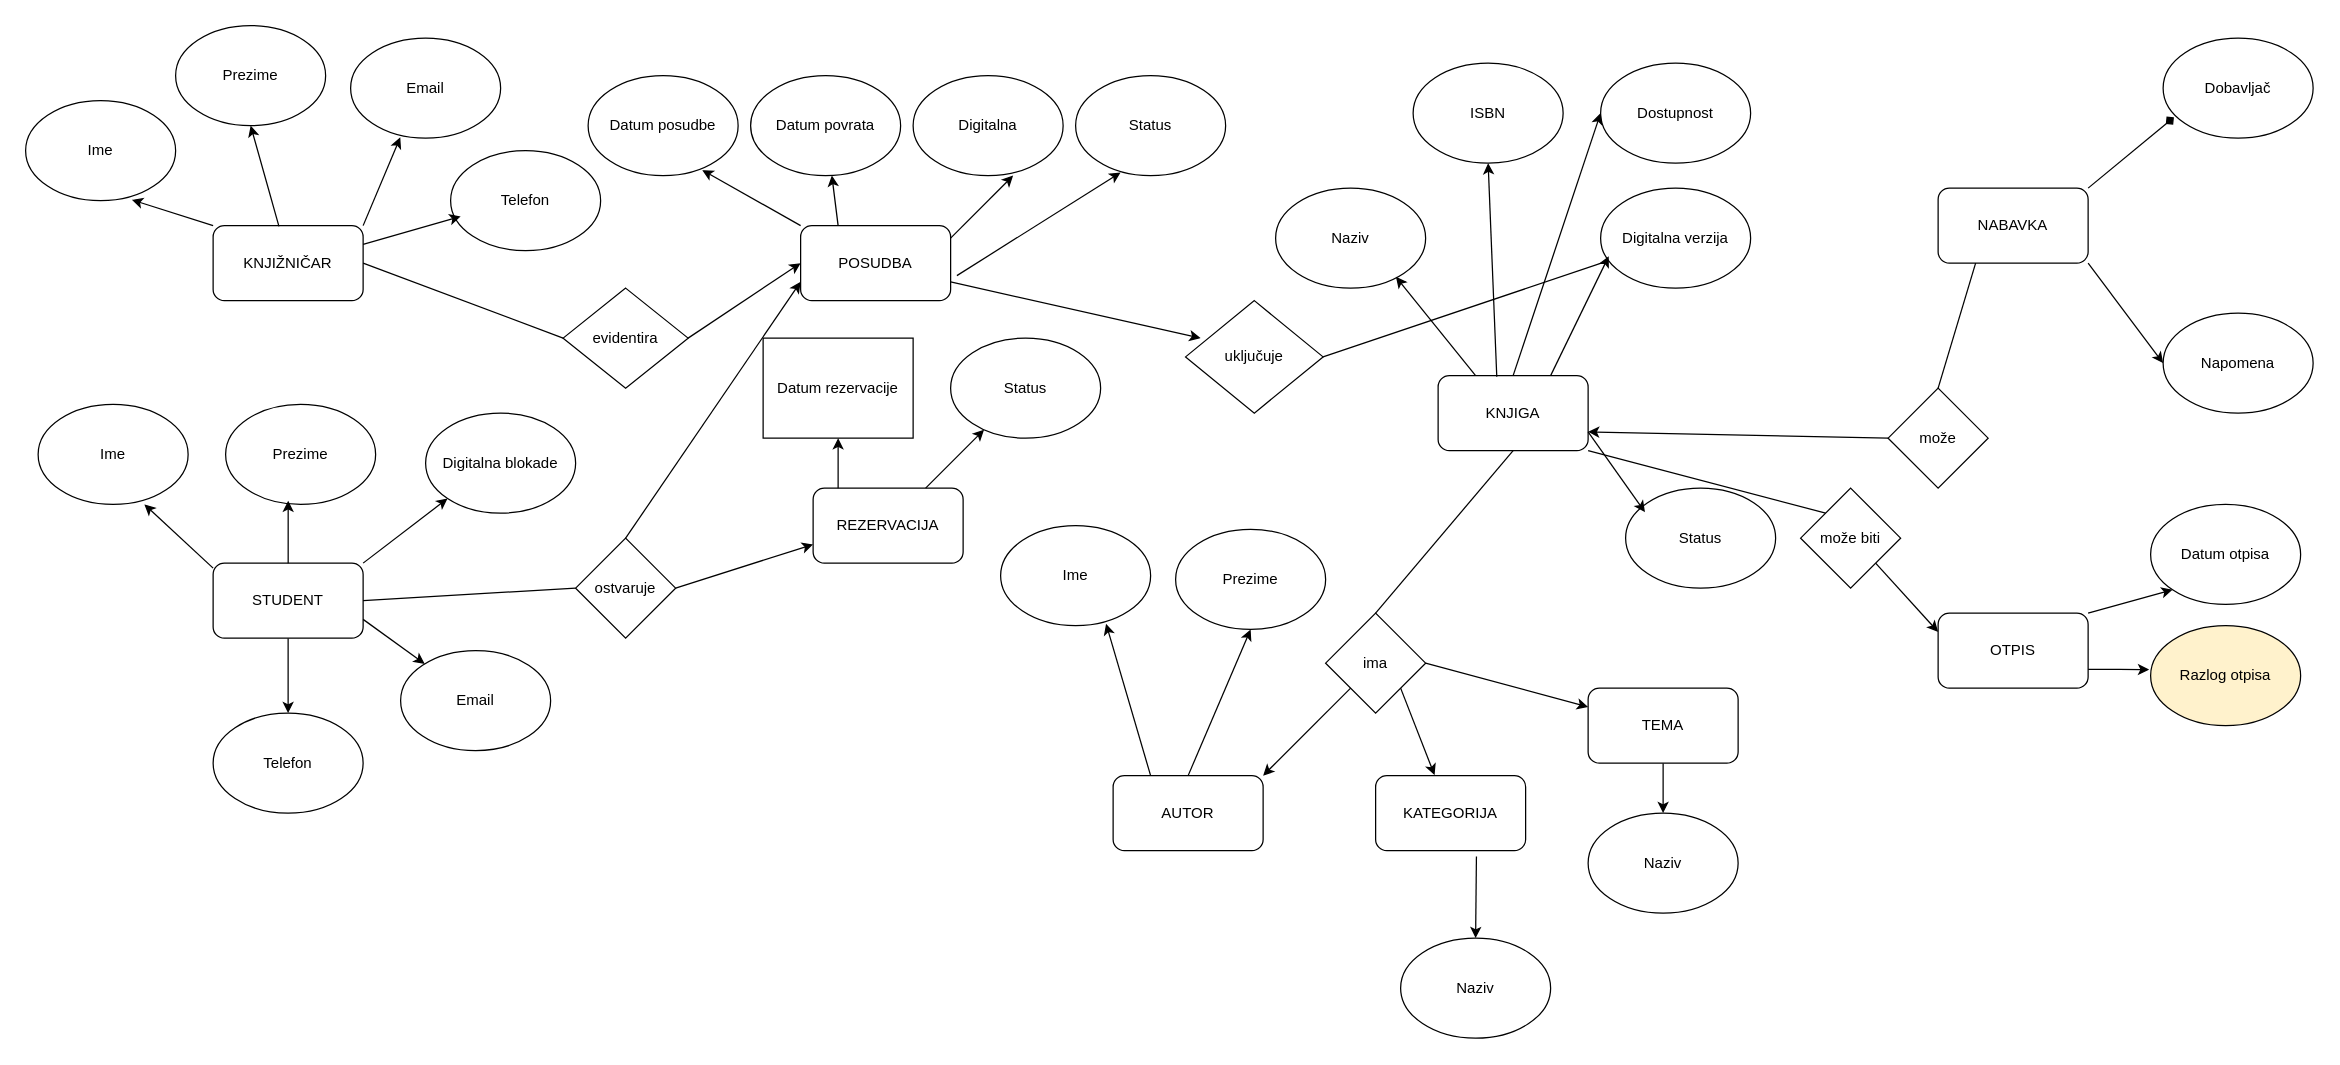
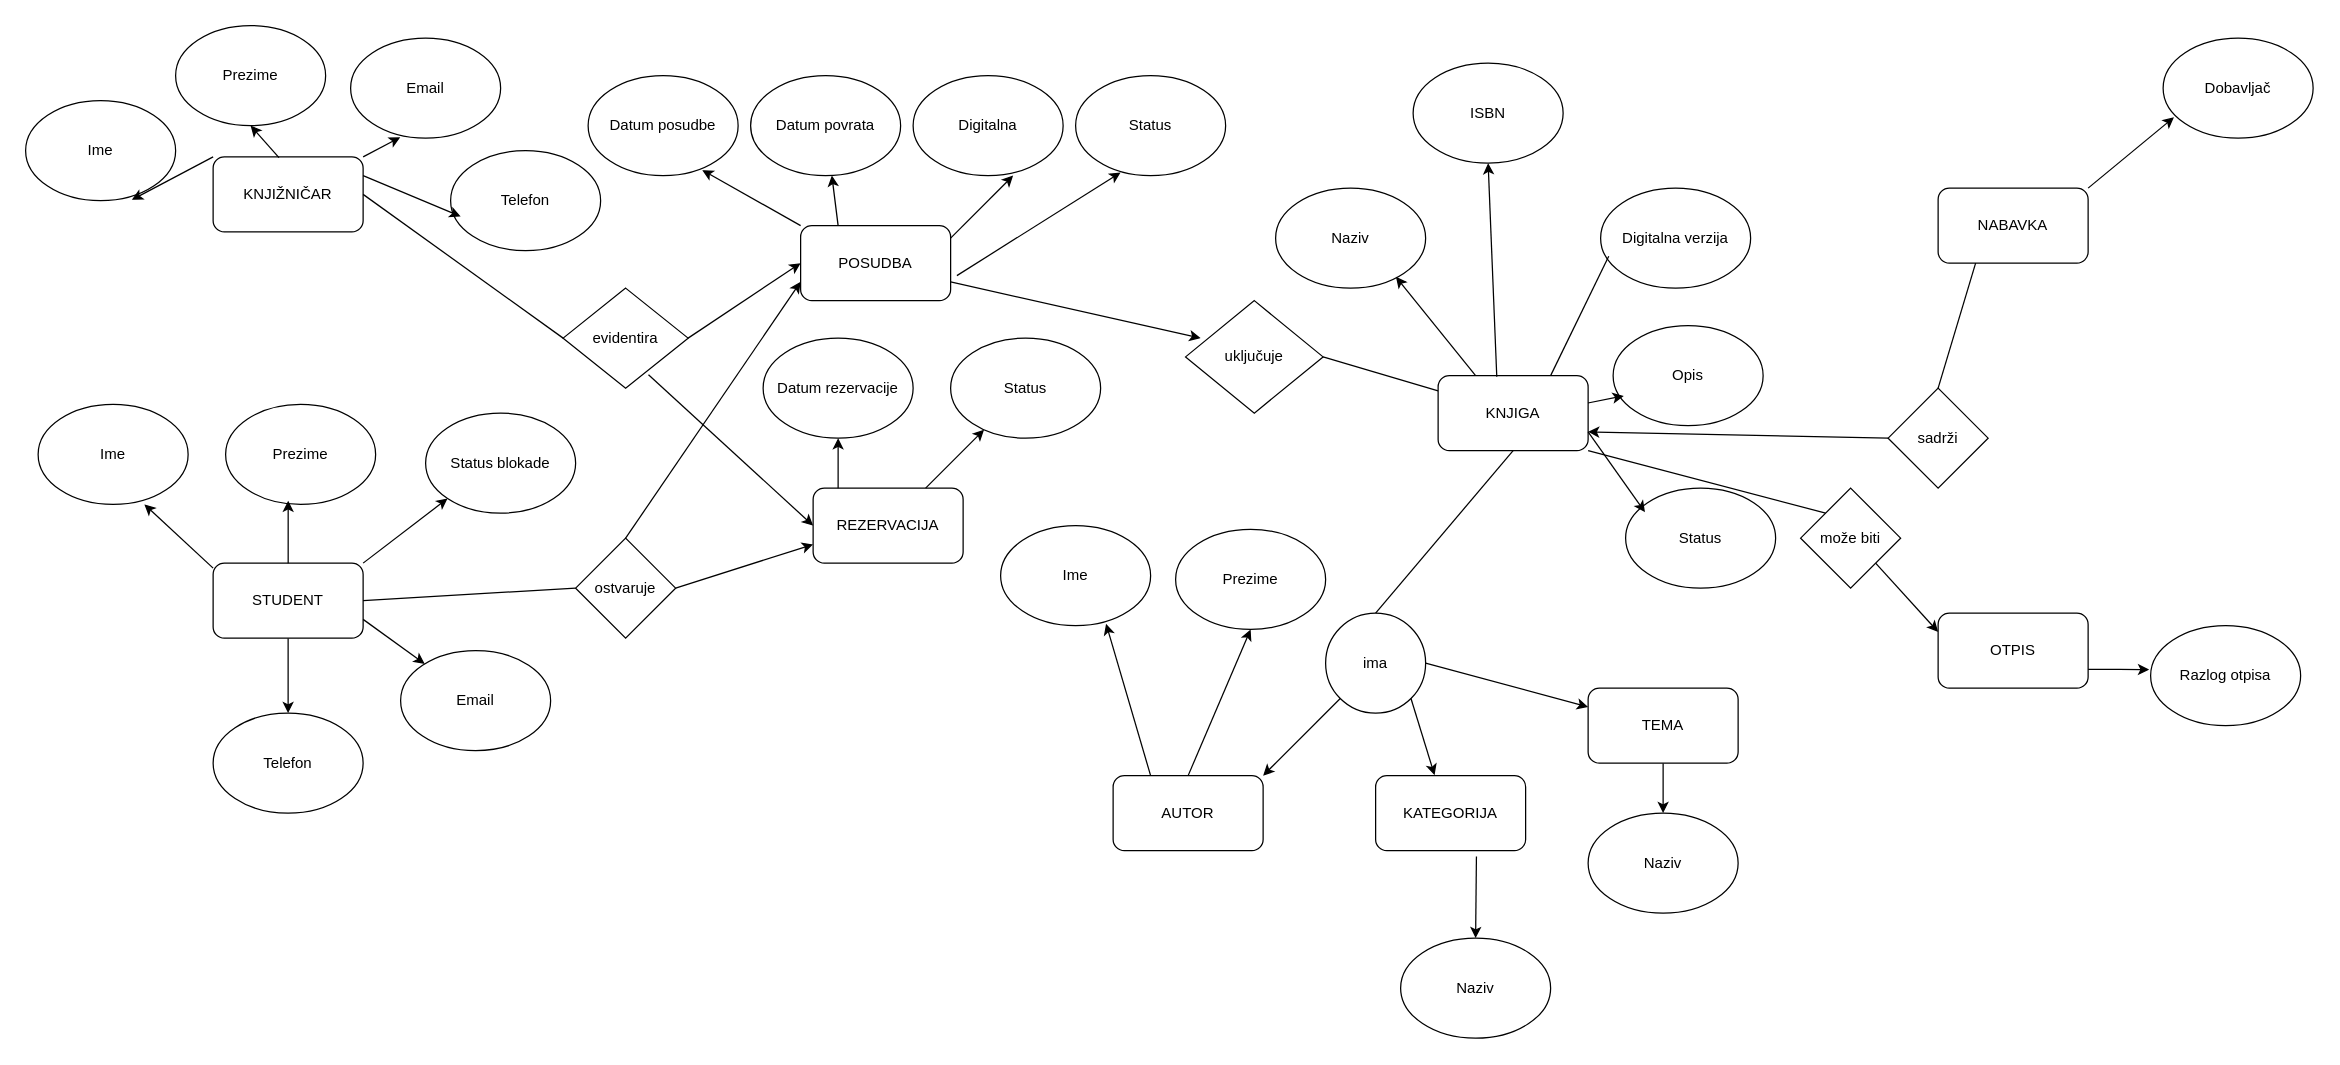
node "Dostupnost": removed
edge "NABAVKA" -> "Dobavljač": arrowhead diamond -> classic
edge "KNJIGA" -> "Dostupnost": removed
node "KNJIŽNIČAR": moved (288, 263) -> (288, 194)
edge "KNJIGA" -> "Digitalna verzija": arrowhead classic -> none
edge "Digitalna verzija" -- "uključuje": now "KNJIGA" -- "uključuje"
edge "NABAVKA" -> "Napomena": removed
node "Napomena": removed
node "Opis": added
node "Datum rezervacije": shape rectangle -> ellipse
edge "KNJIGA" -> "Opis": added
node "može": label "može" -> "sadrži"
edge "evidentira" -> "REZERVACIJA": added
node "Digitalna blokade": label "Digitalna blokade" -> "Status blokade"
node "Datum otpisa": removed
edge "OTPIS" -> "Datum otpisa": removed
node "ima": shape diamond -> ellipse
node "Razlog otpisa": fillcolor #fff2cc -> #ffffff
